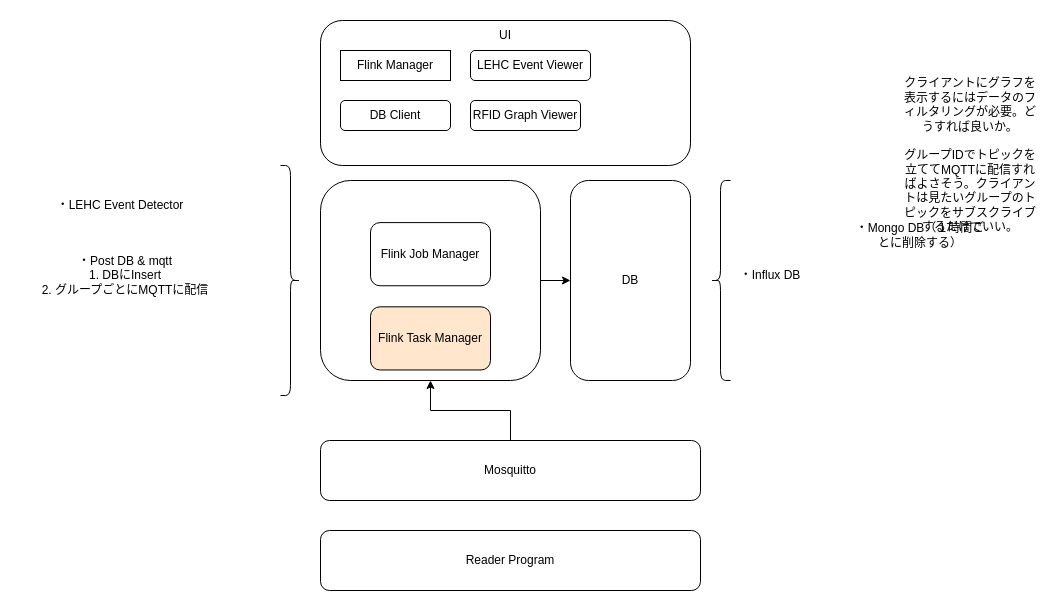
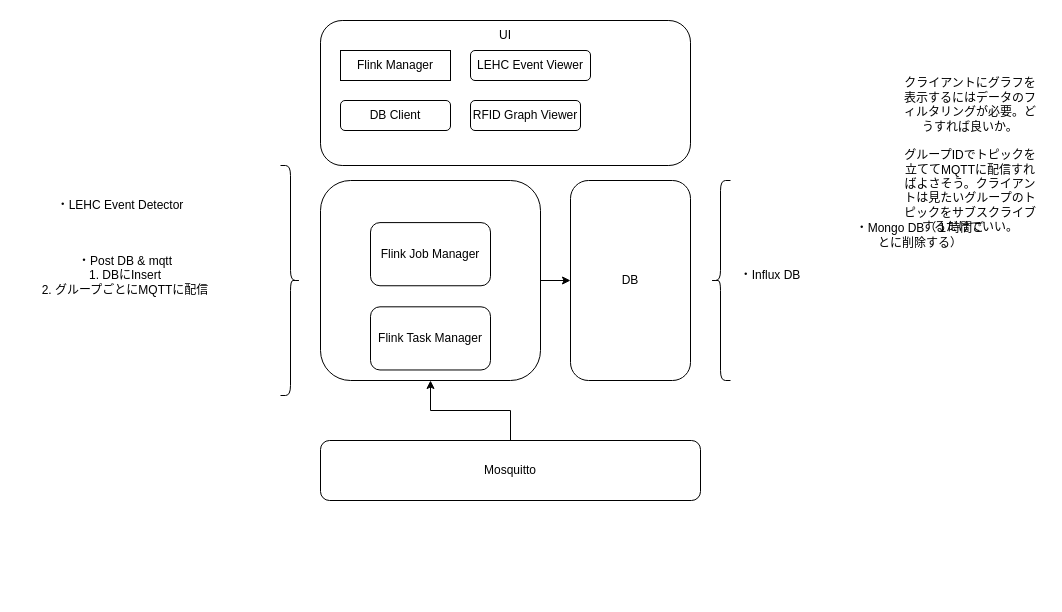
node "Flink Task Manager": fillcolor #ffe6cc -> #ffffff
node "Reader Program": removed
